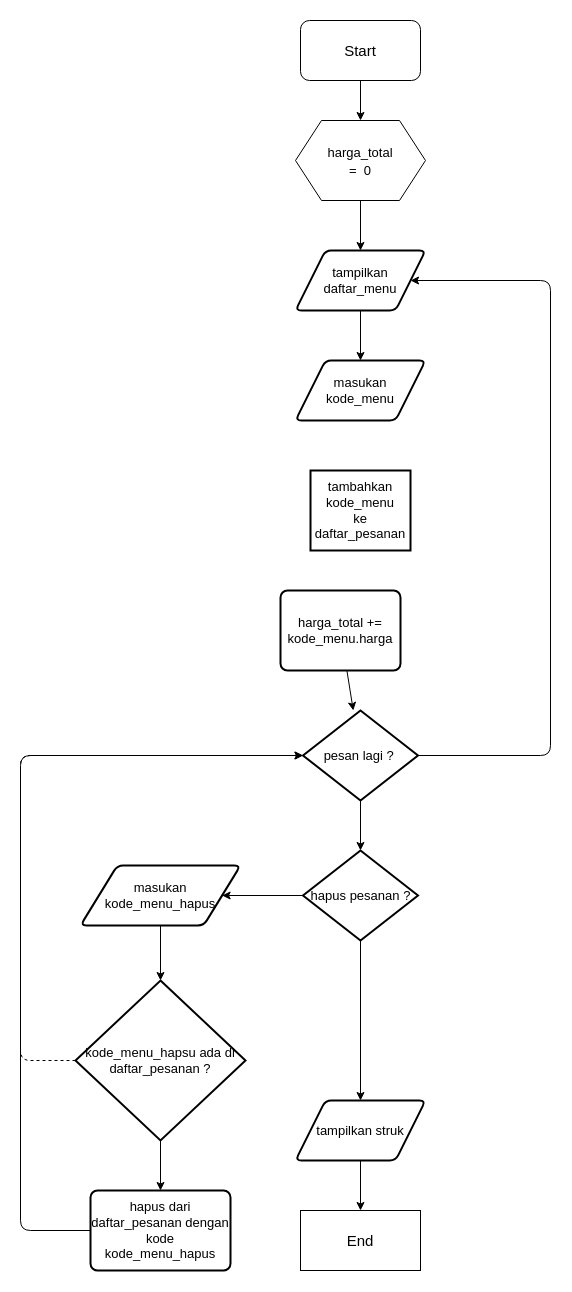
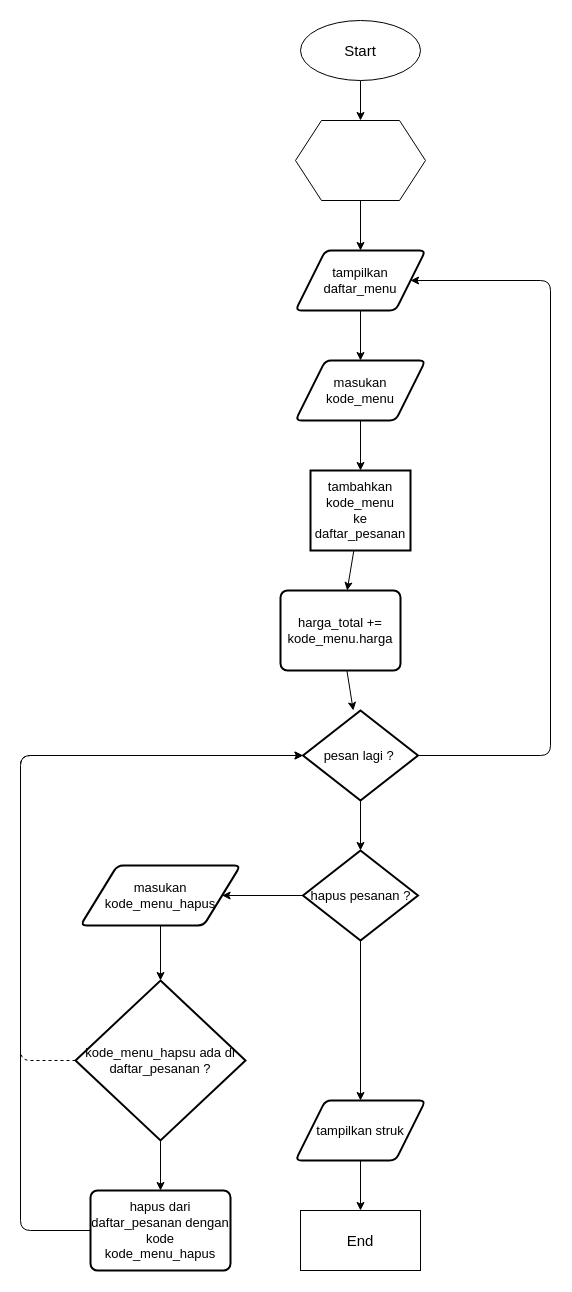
node "Start": shape rounded rectangle -> ellipse
node "harga_total = 0": removed
edge "masukan kode_menu" -> "tambahkan kode_menu ke daftar_pesanan": added
edge "tambahkan kode_menu ke daftar_pesanan" -> "harga_total += kode_menu.harga": added
